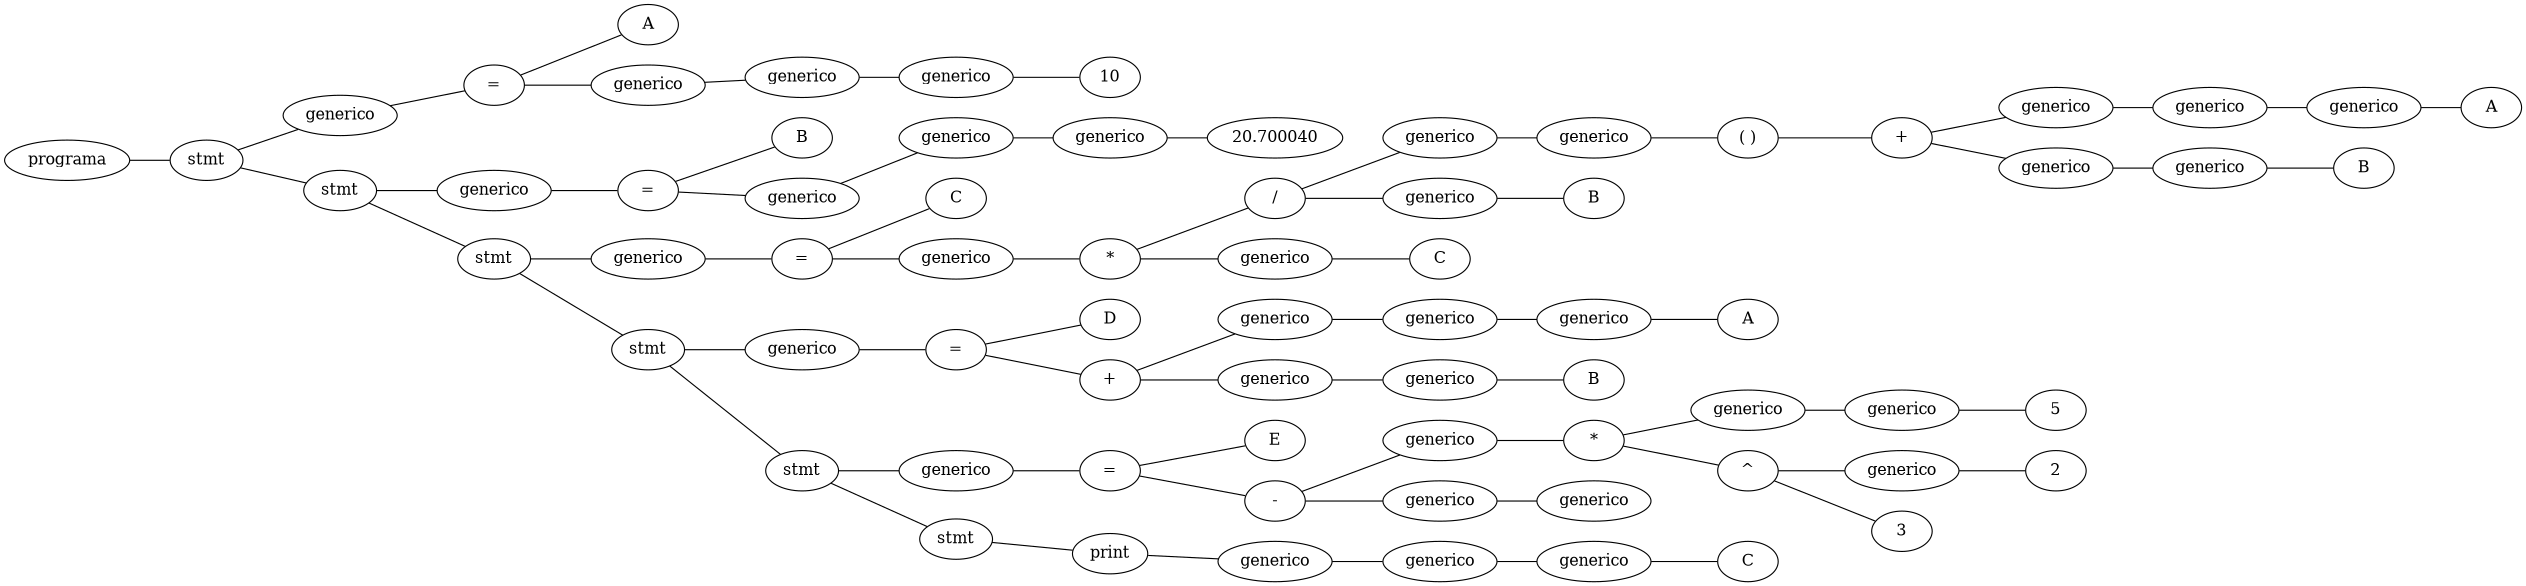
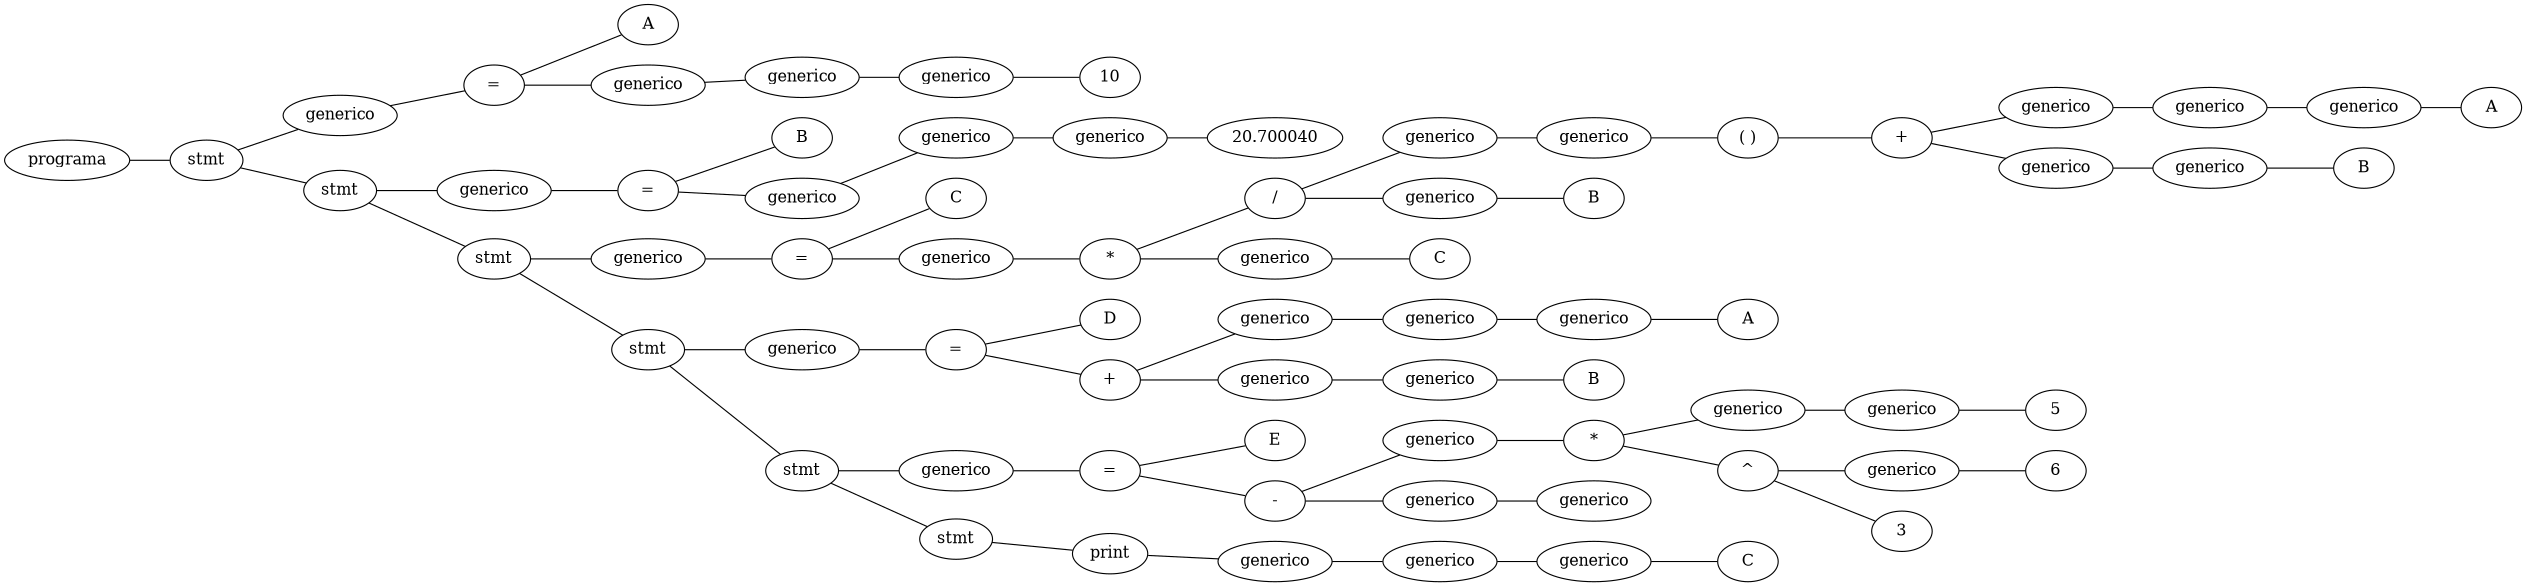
node "2": label "2" -> "6"
